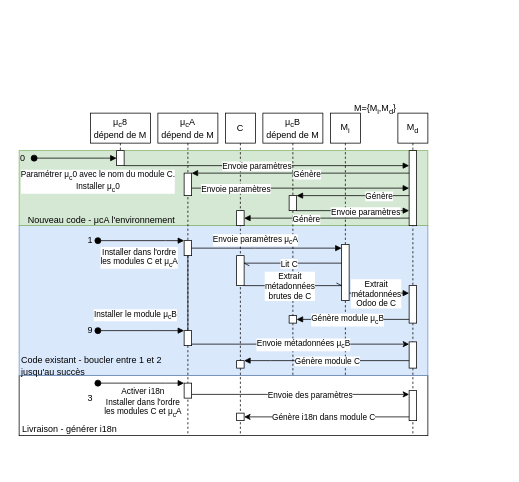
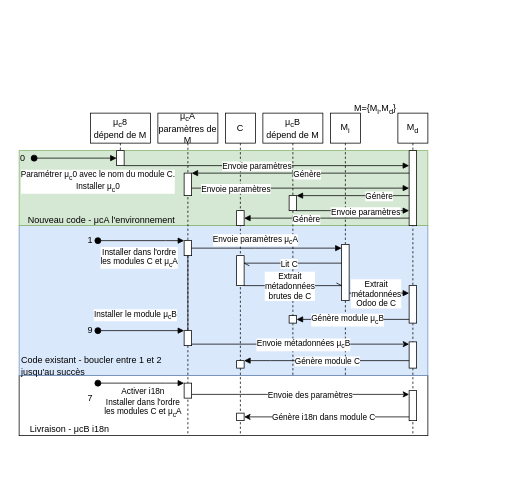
node "μcA dépend de M": label "μcA dépend de M" -> "μcA paramètres de M"
node "3": label "3" -> "7"
node "Livraison - générer i18n": label "Livraison - générer i18n" -> "Livraison - μcB i18n"
